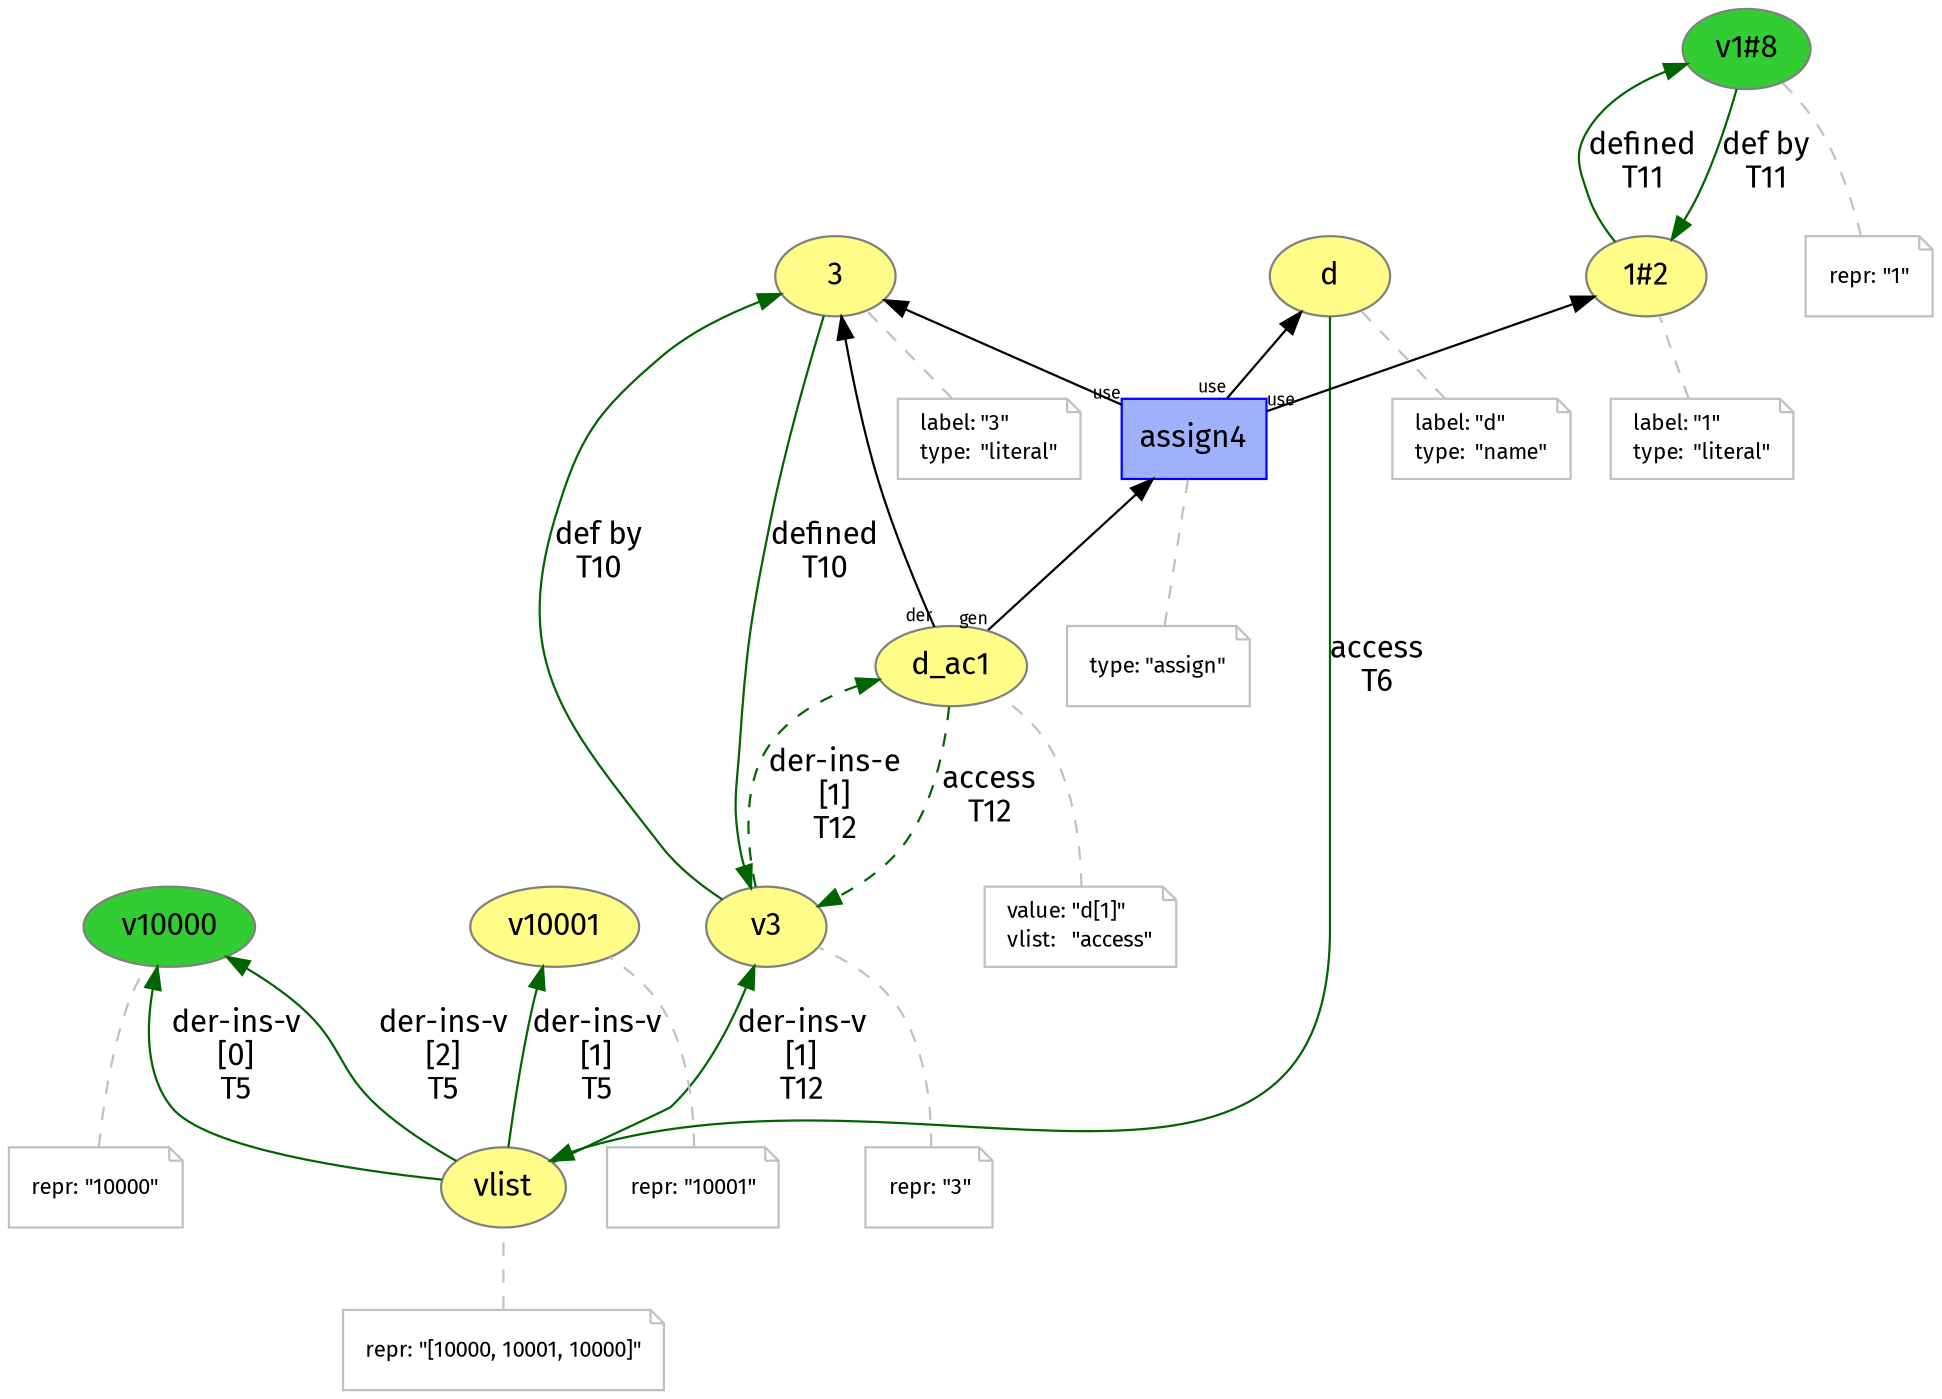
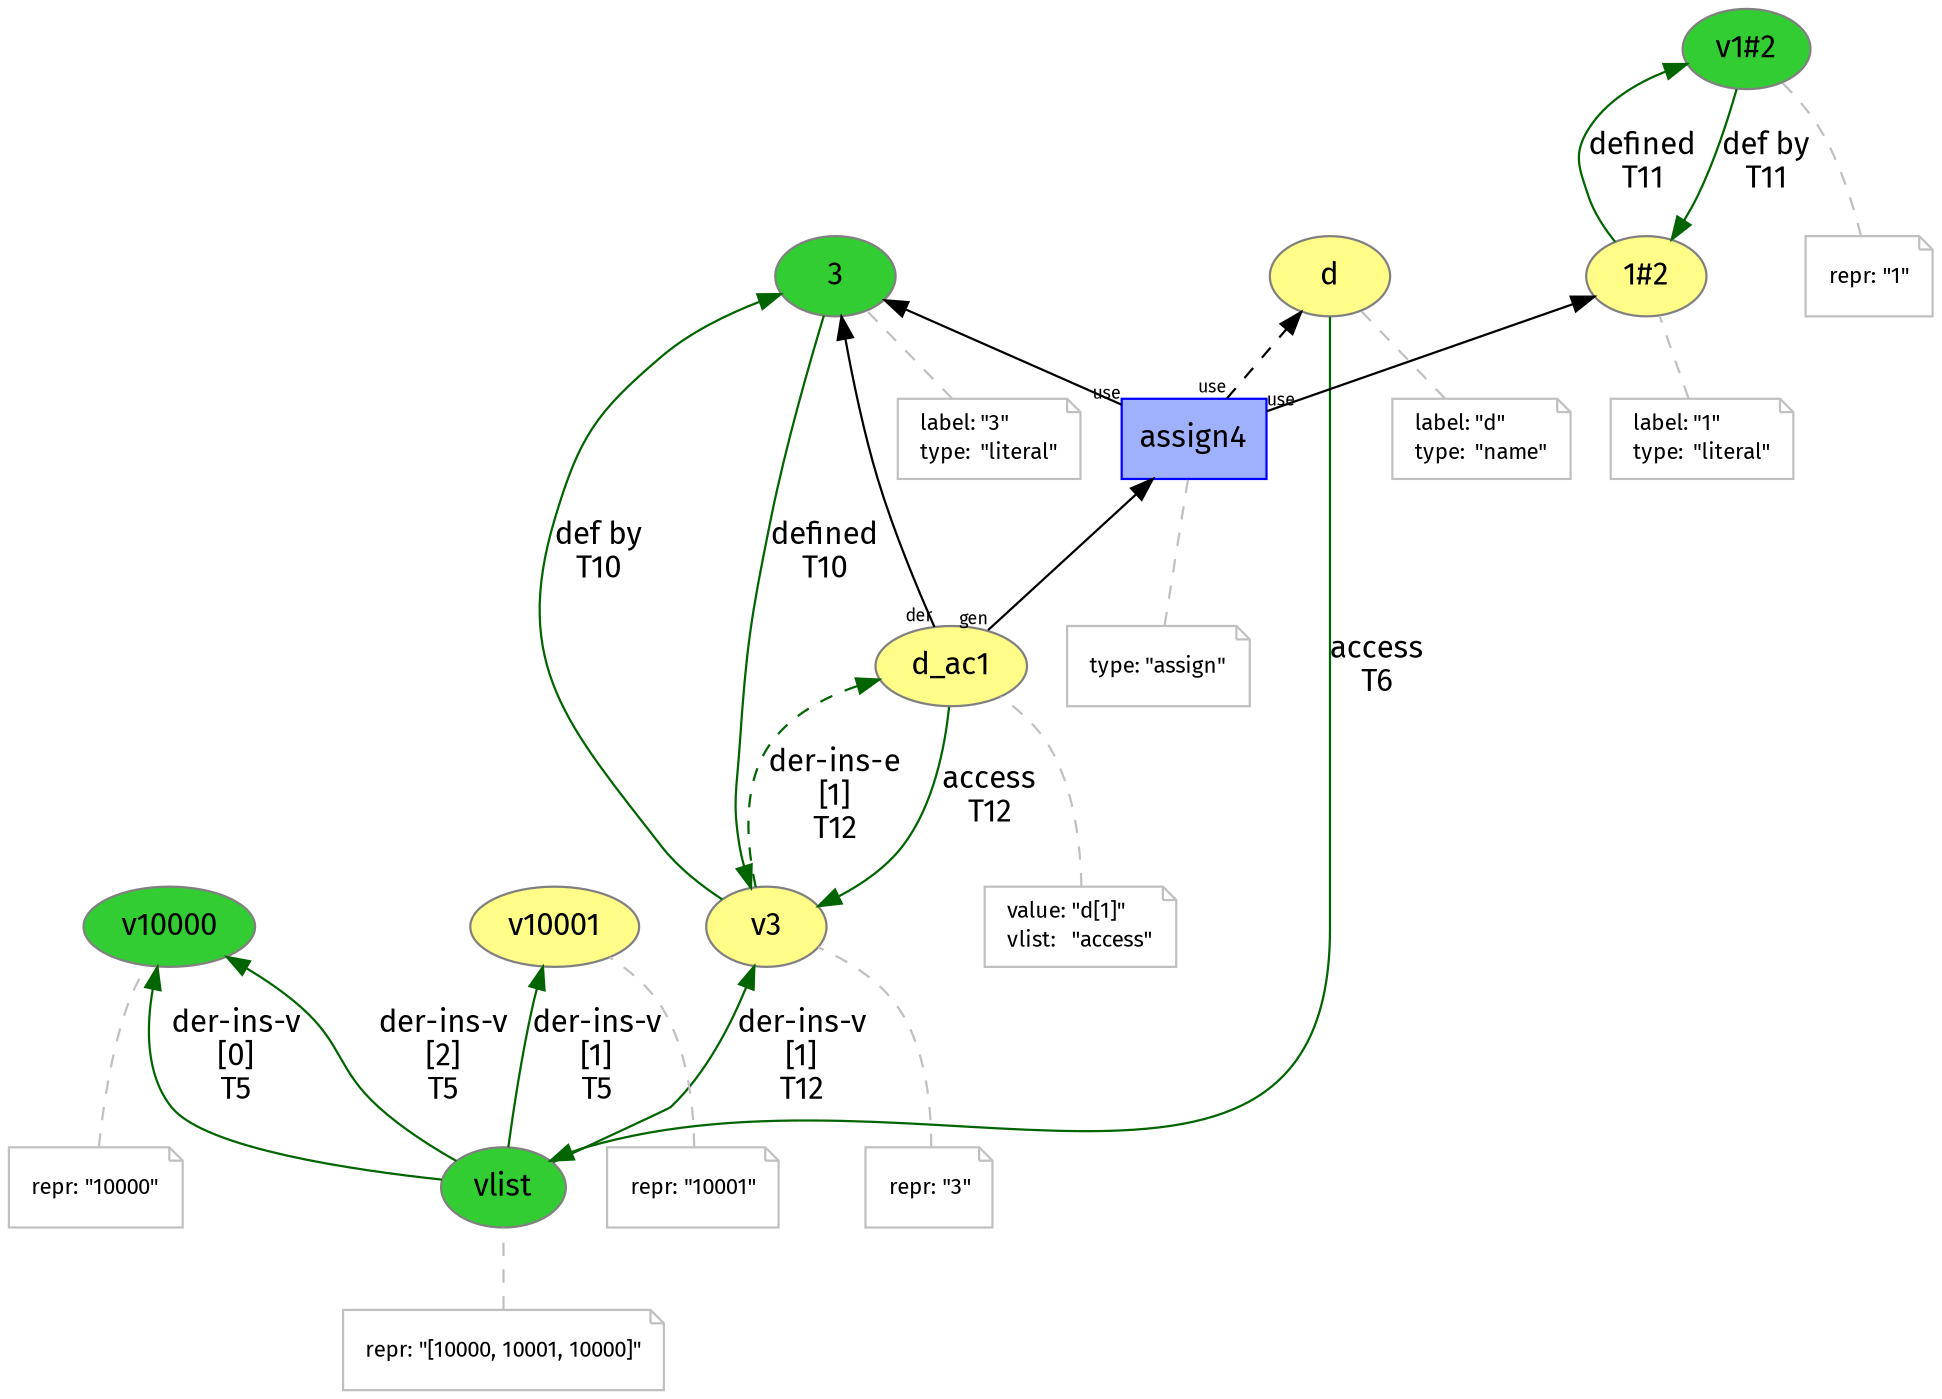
node "v1#8": label "v1#8" -> "v1#2"
node "3": fillcolor #fffc87 -> #32cd32
edge "assign4" -> "d": style solid -> dashed
edge "d_ac1" -> "v3": style dashed -> solid
node "vlist": fillcolor #fffc87 -> #32cd32
